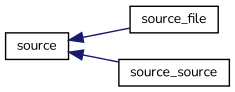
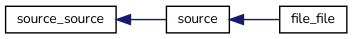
node "source_file": label "source_file" -> "file_file"
edge "source_source" -> "source": reversed
